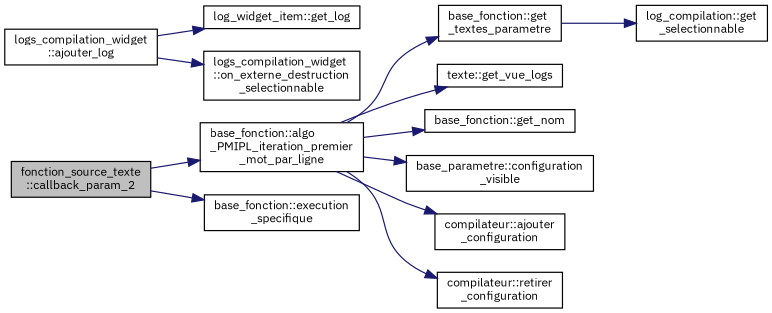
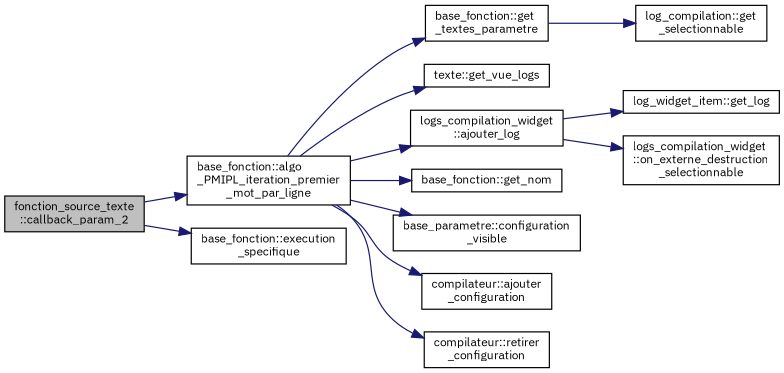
edge "base_fonction::algo _PMIPL_iteration_premier _mot_par_ligne" -> "logs_compilation_widget ::ajouter_log": added
